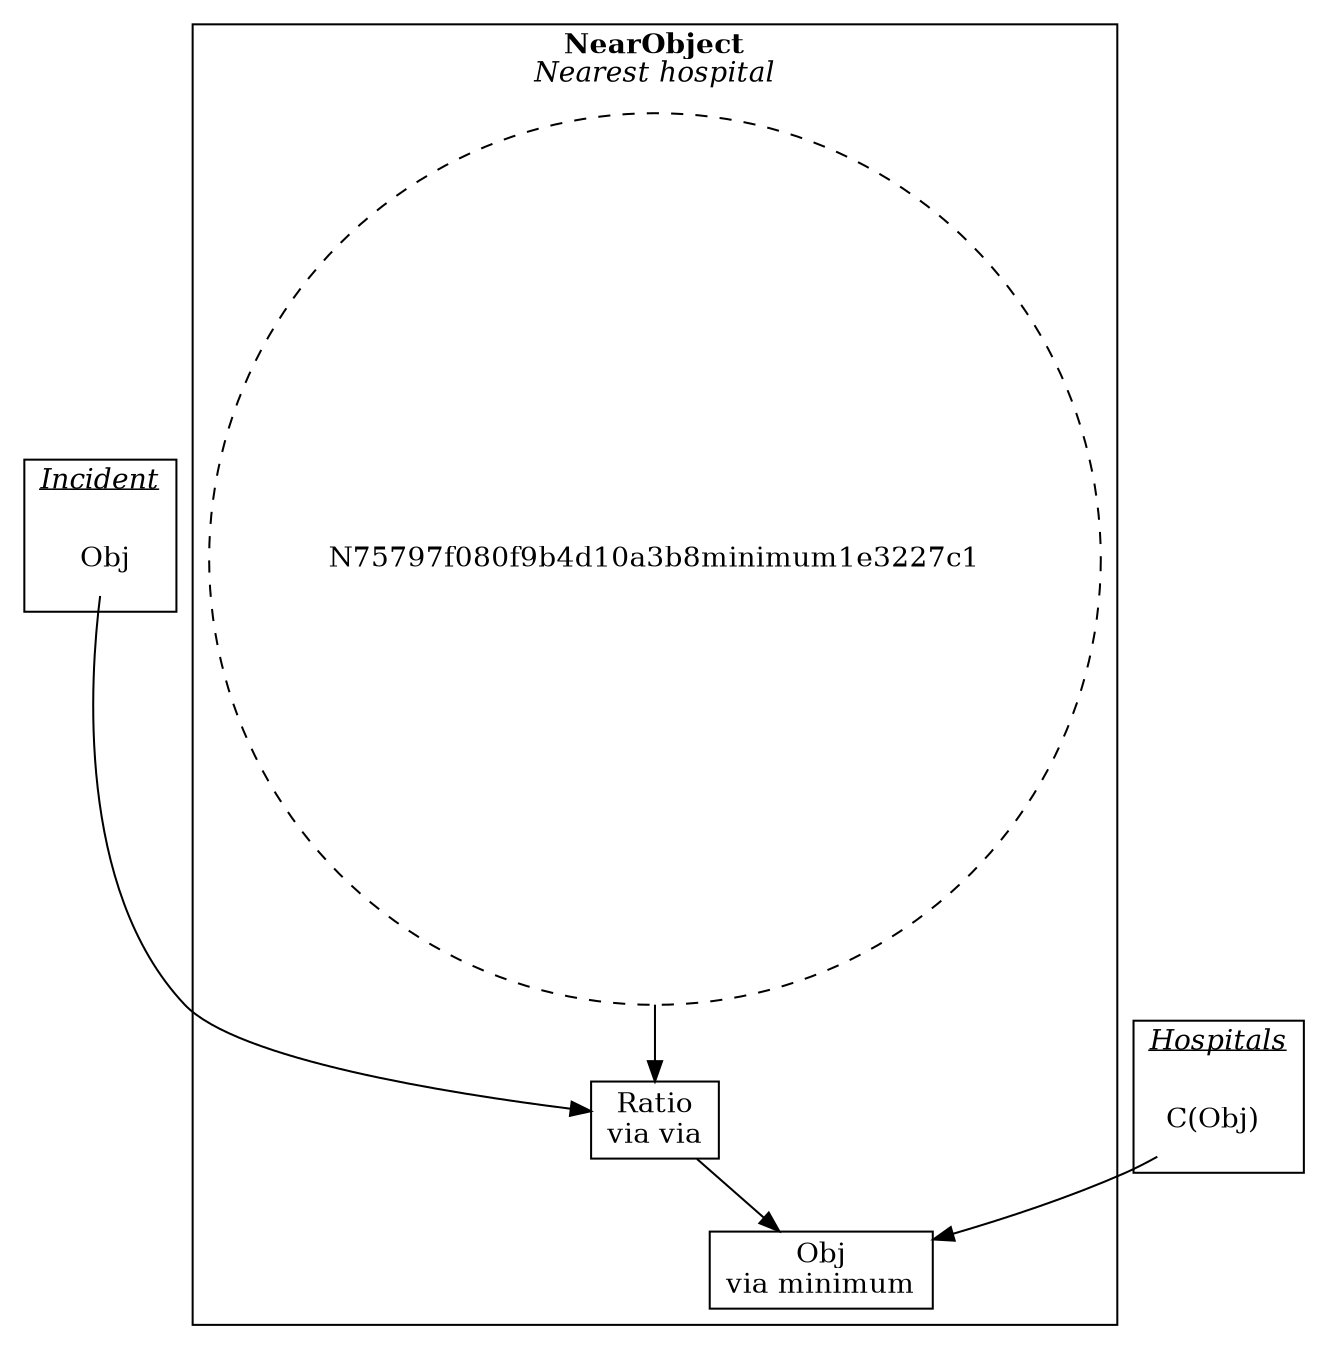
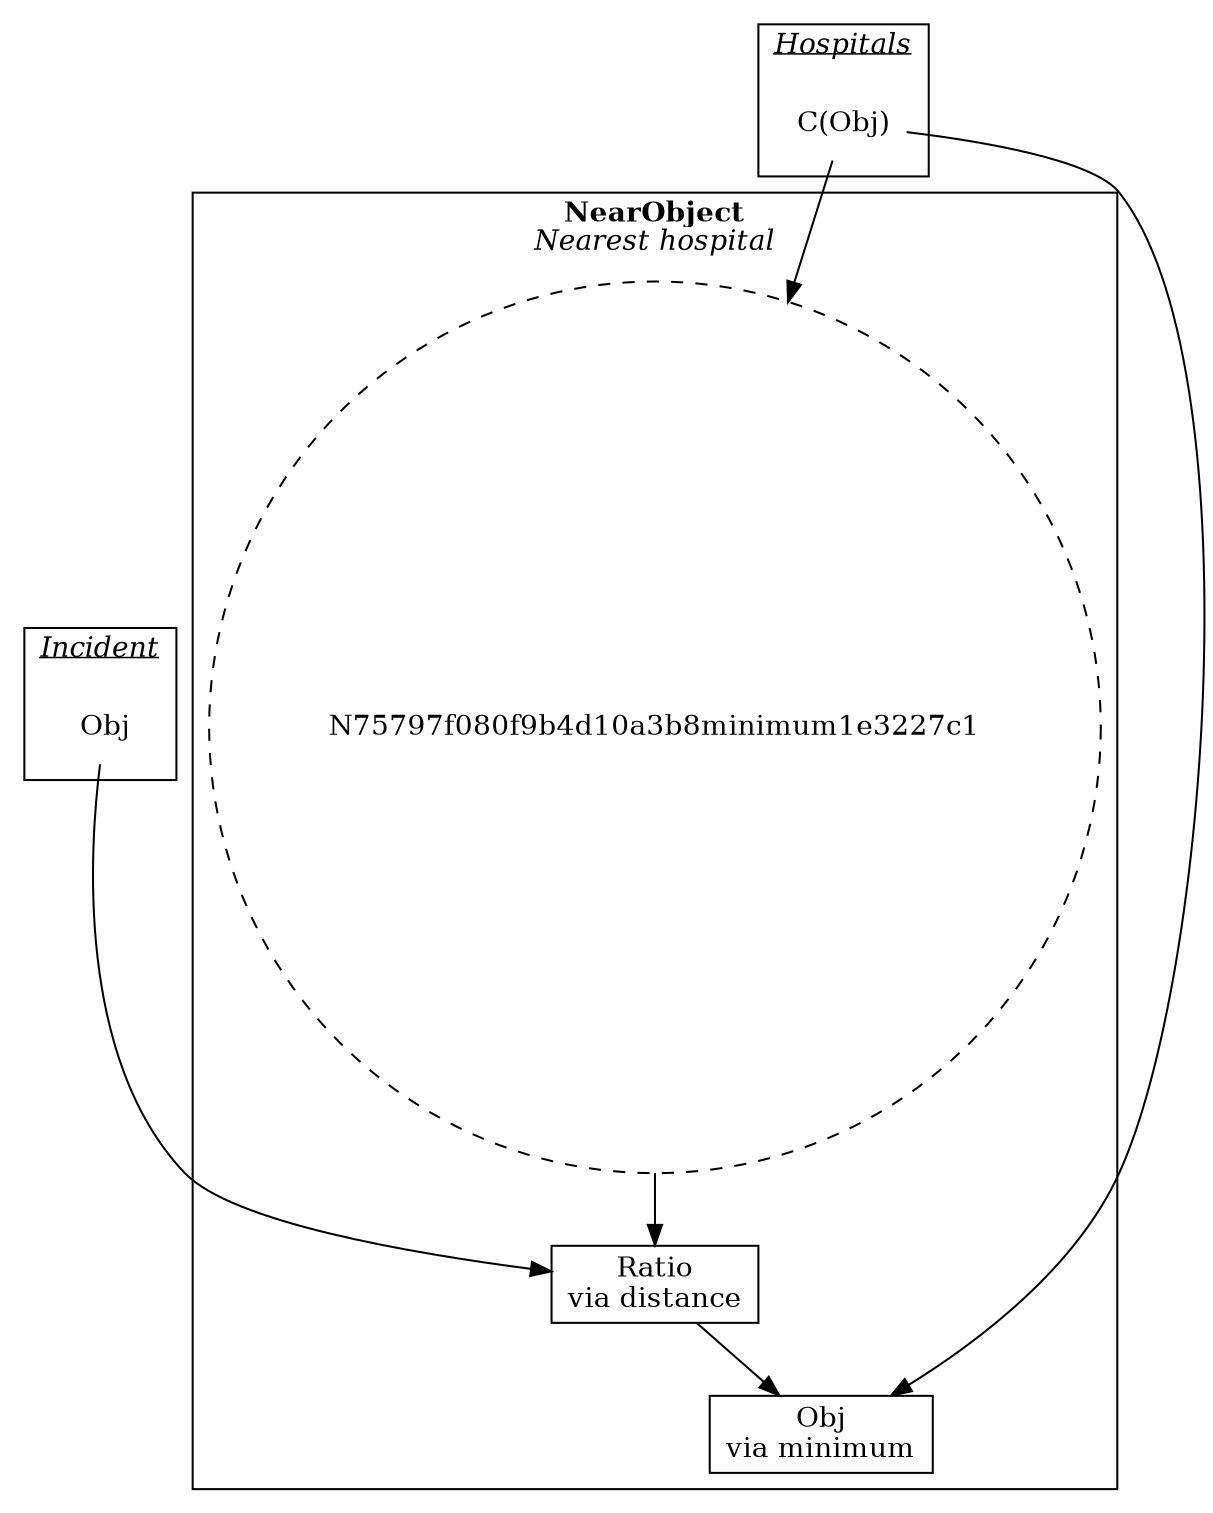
edge "C(Obj)" -> "N75797f080f9b4d10a3b8minimum1e3227c1": added
node "Ratio": text "via via" -> "via distance"
